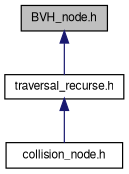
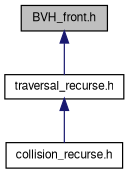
node "BVH_node.h": label "BVH_node.h" -> "BVH_front.h"
node "collision_node.h": label "collision_node.h" -> "collision_recurse.h"
